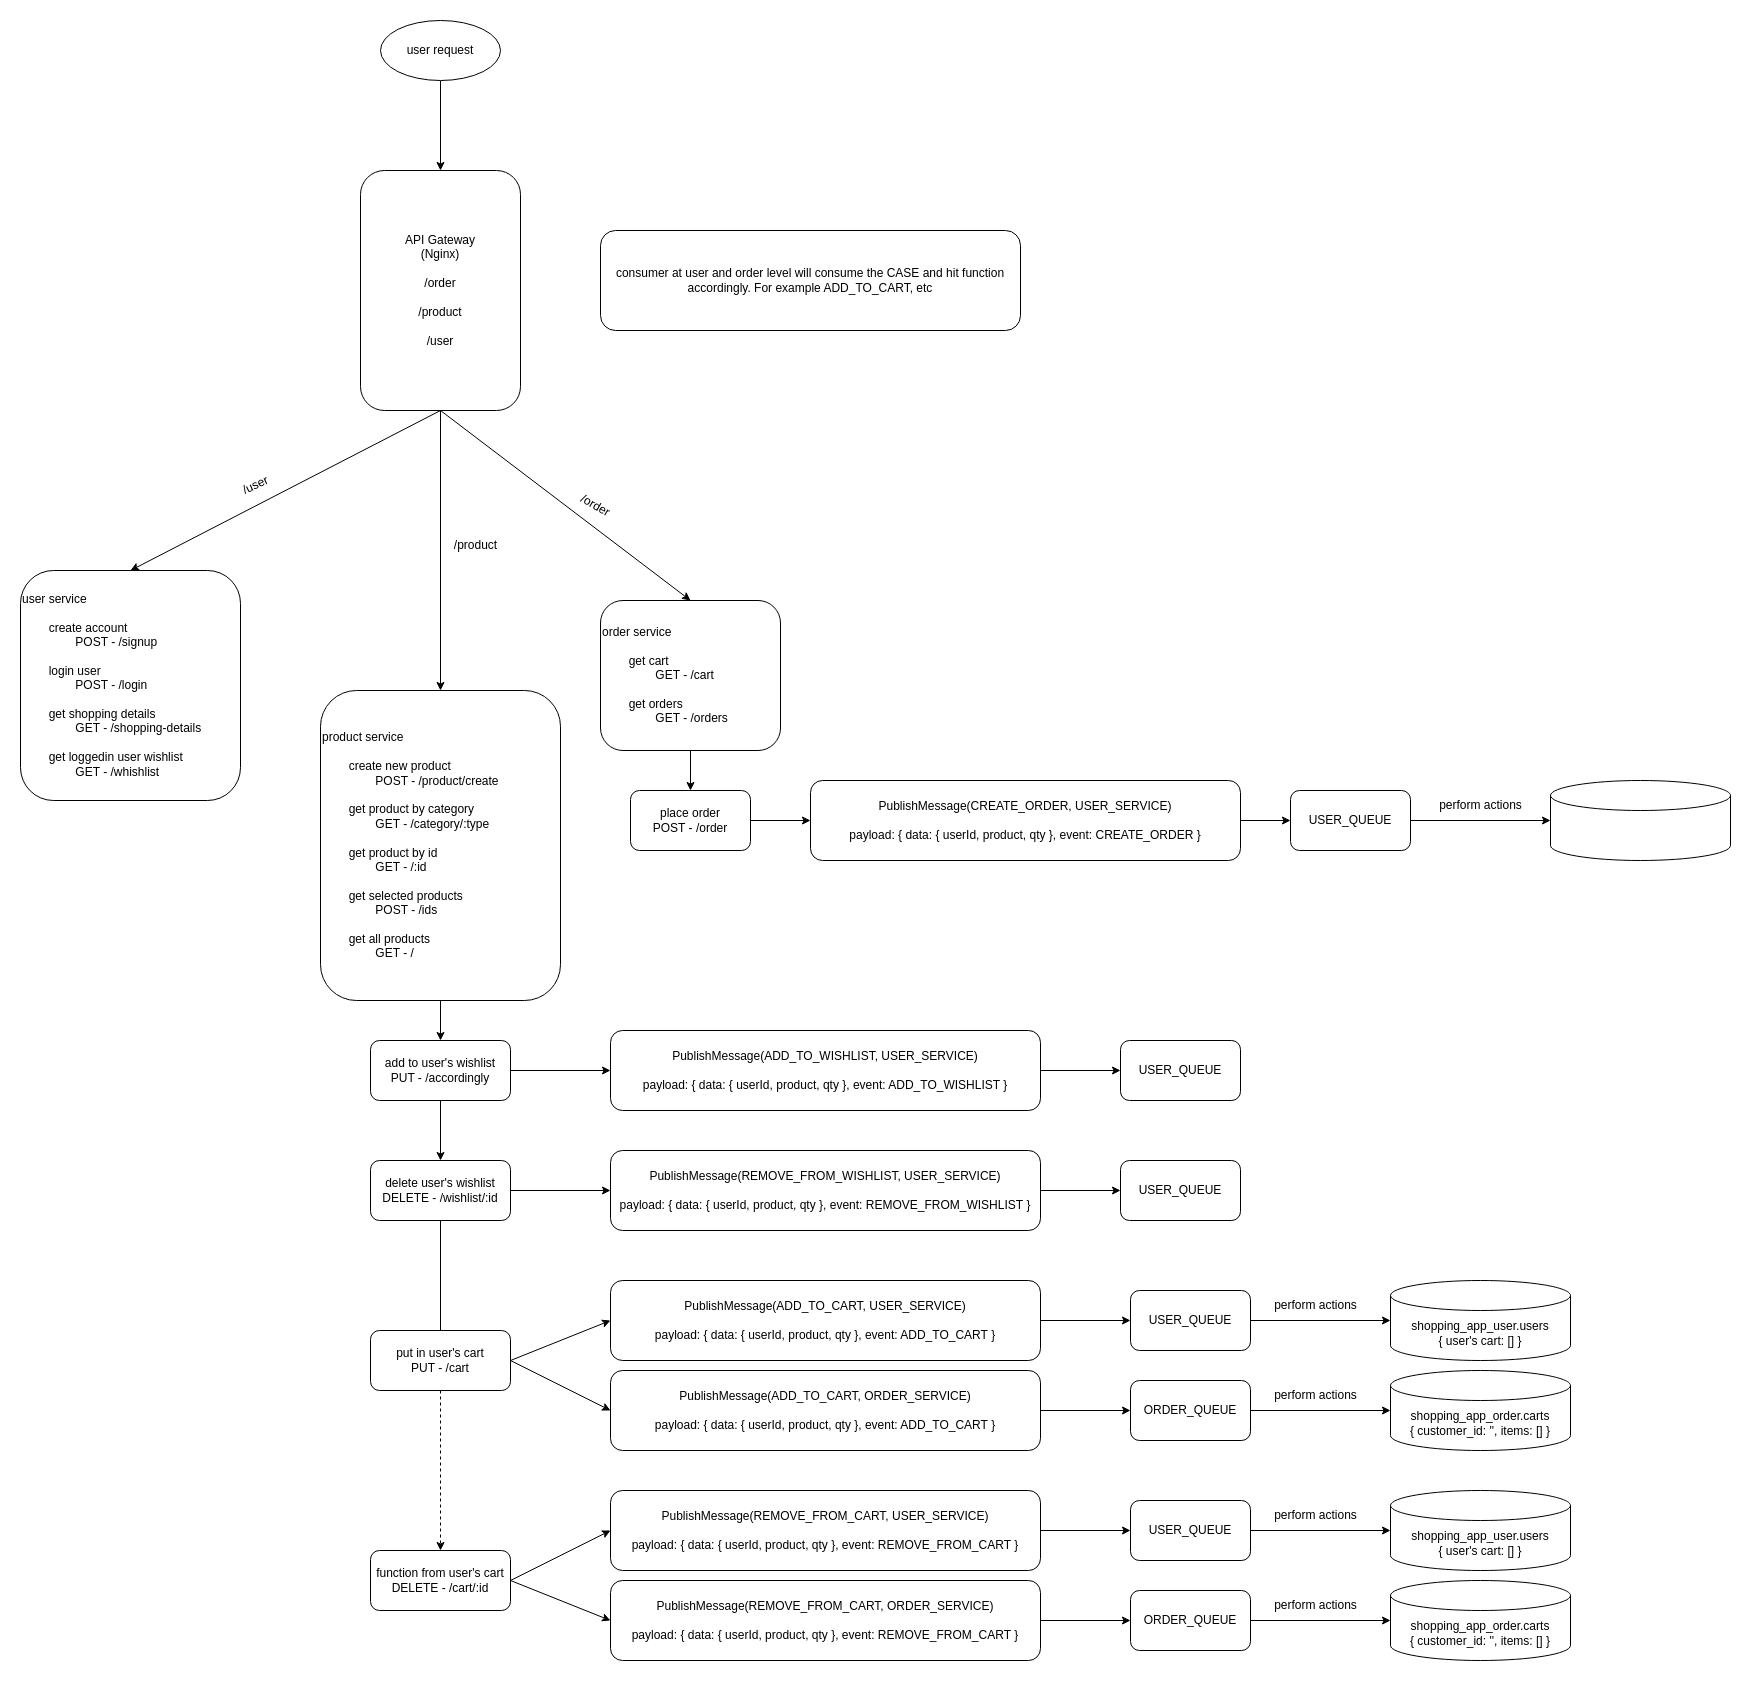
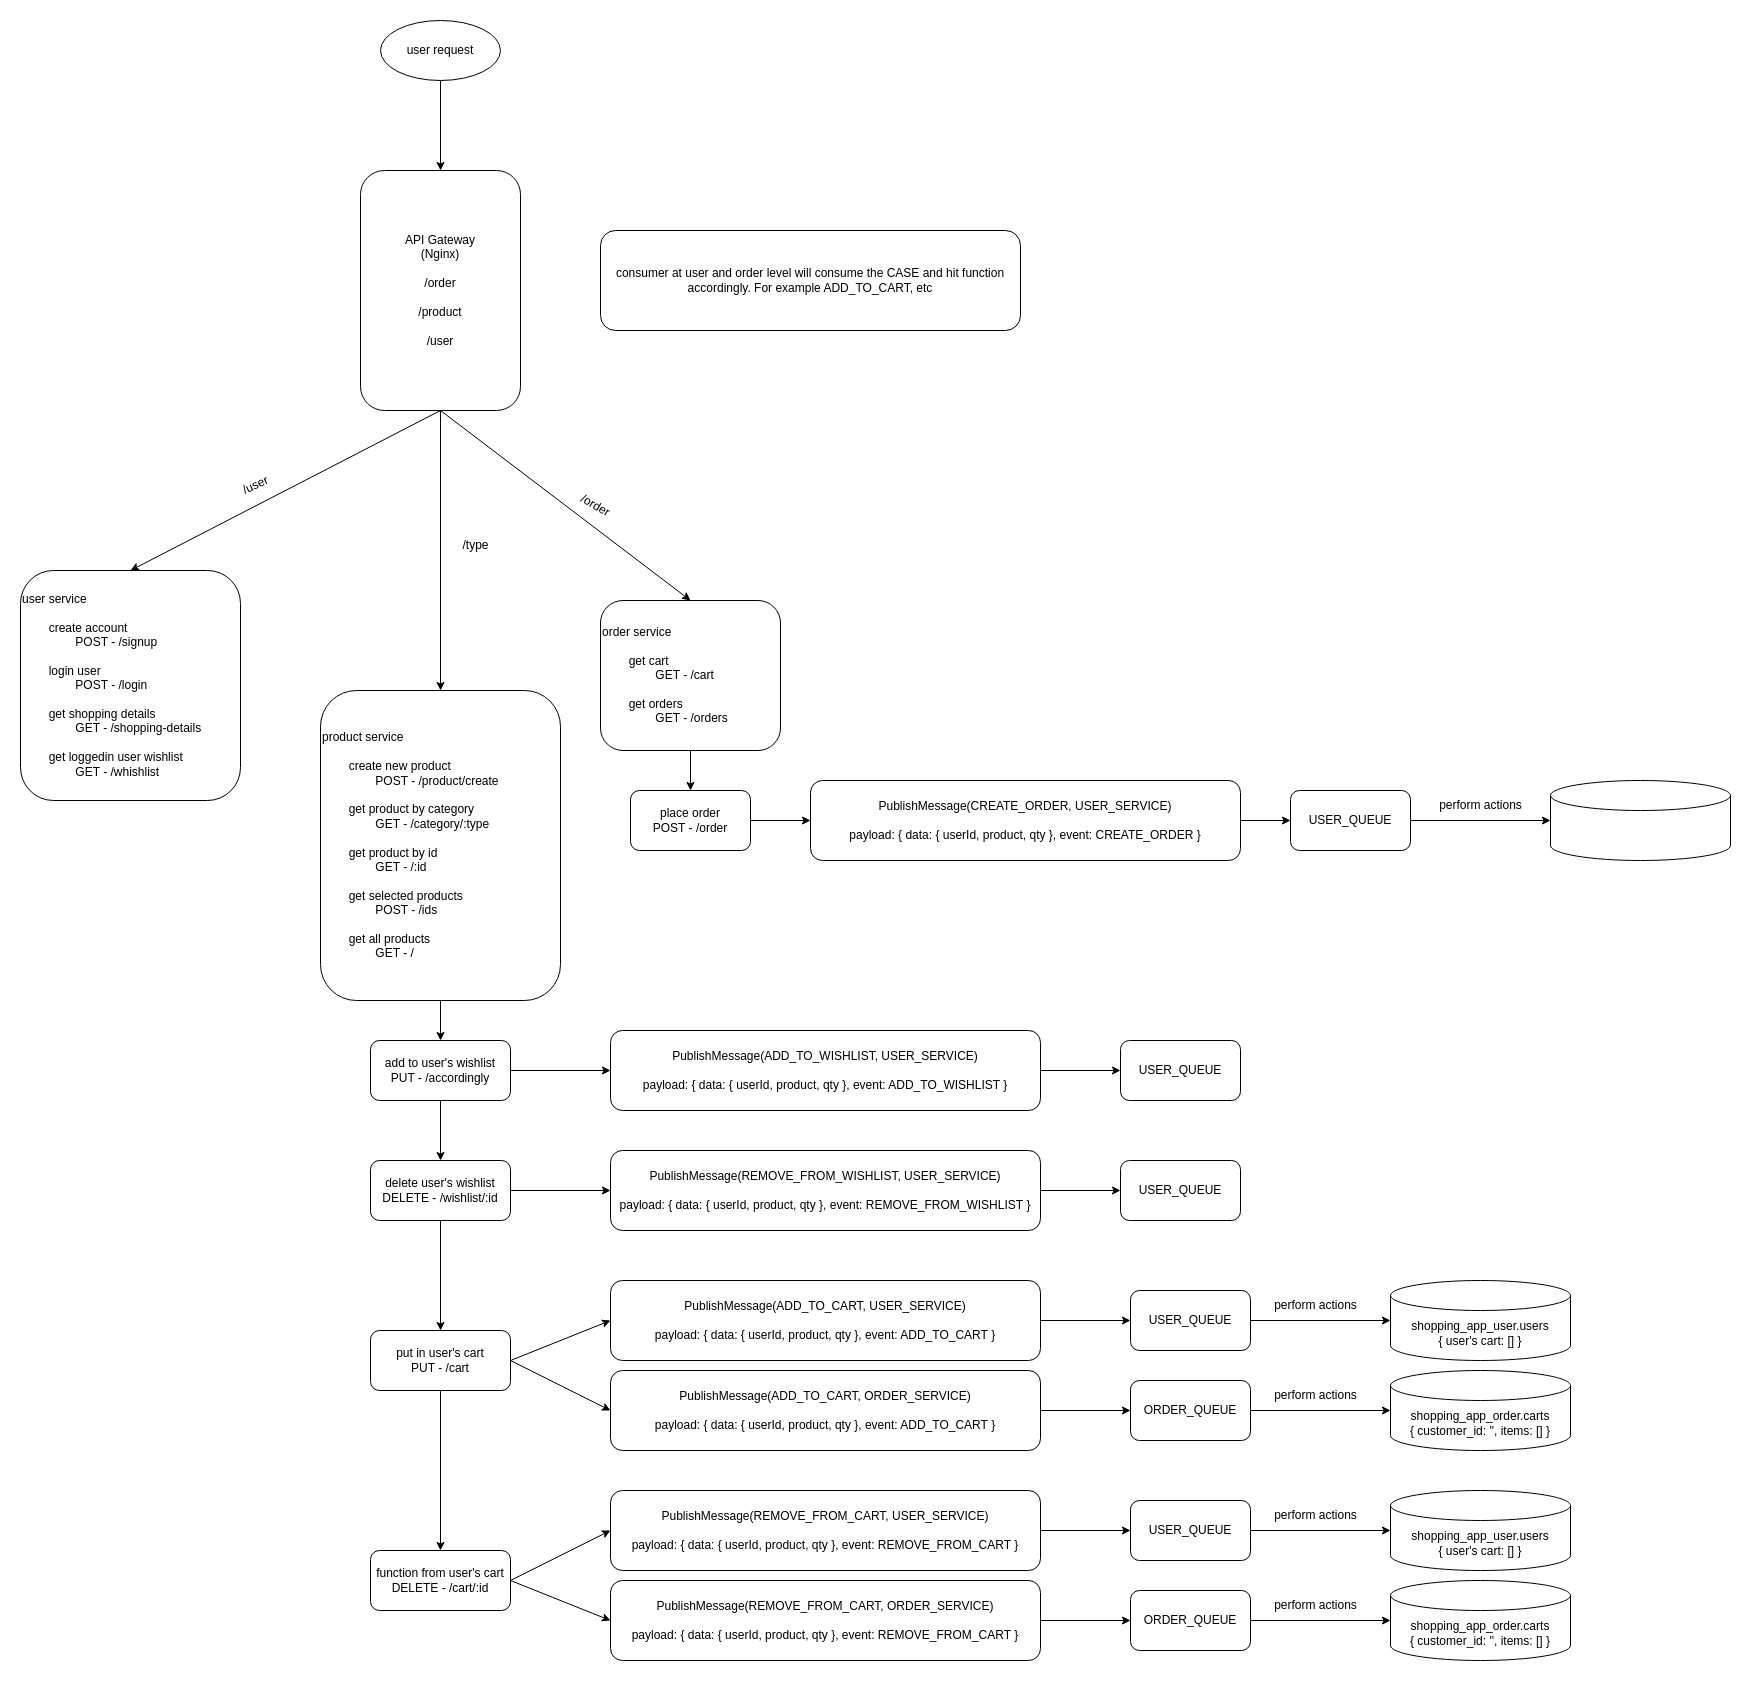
node "/product": label "/product" -> "/type"
edge "delete user's wishlist DELETE - /wishlist/:id" -- "put in user's cart PUT - /cart": arrowhead none -> classic
edge "put in user's cart PUT - /cart" -> "function from user's cart DELETE - /cart/:id": style dashed -> solid
